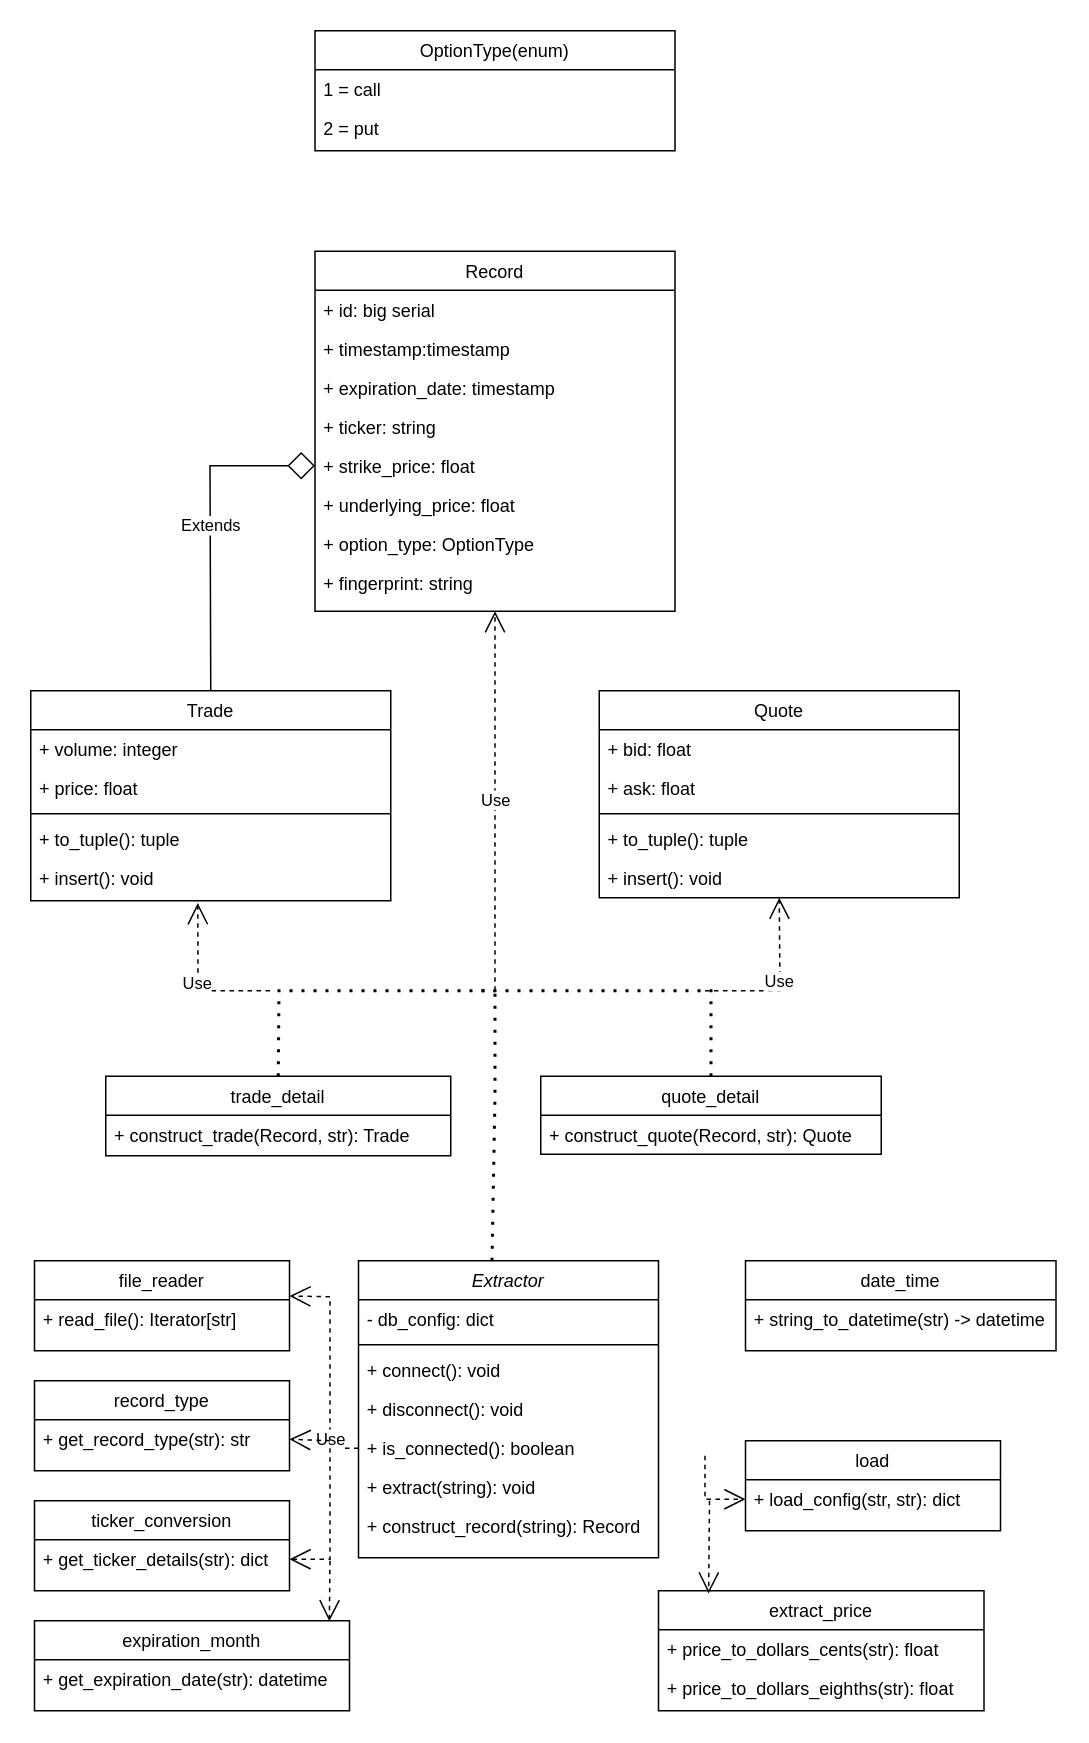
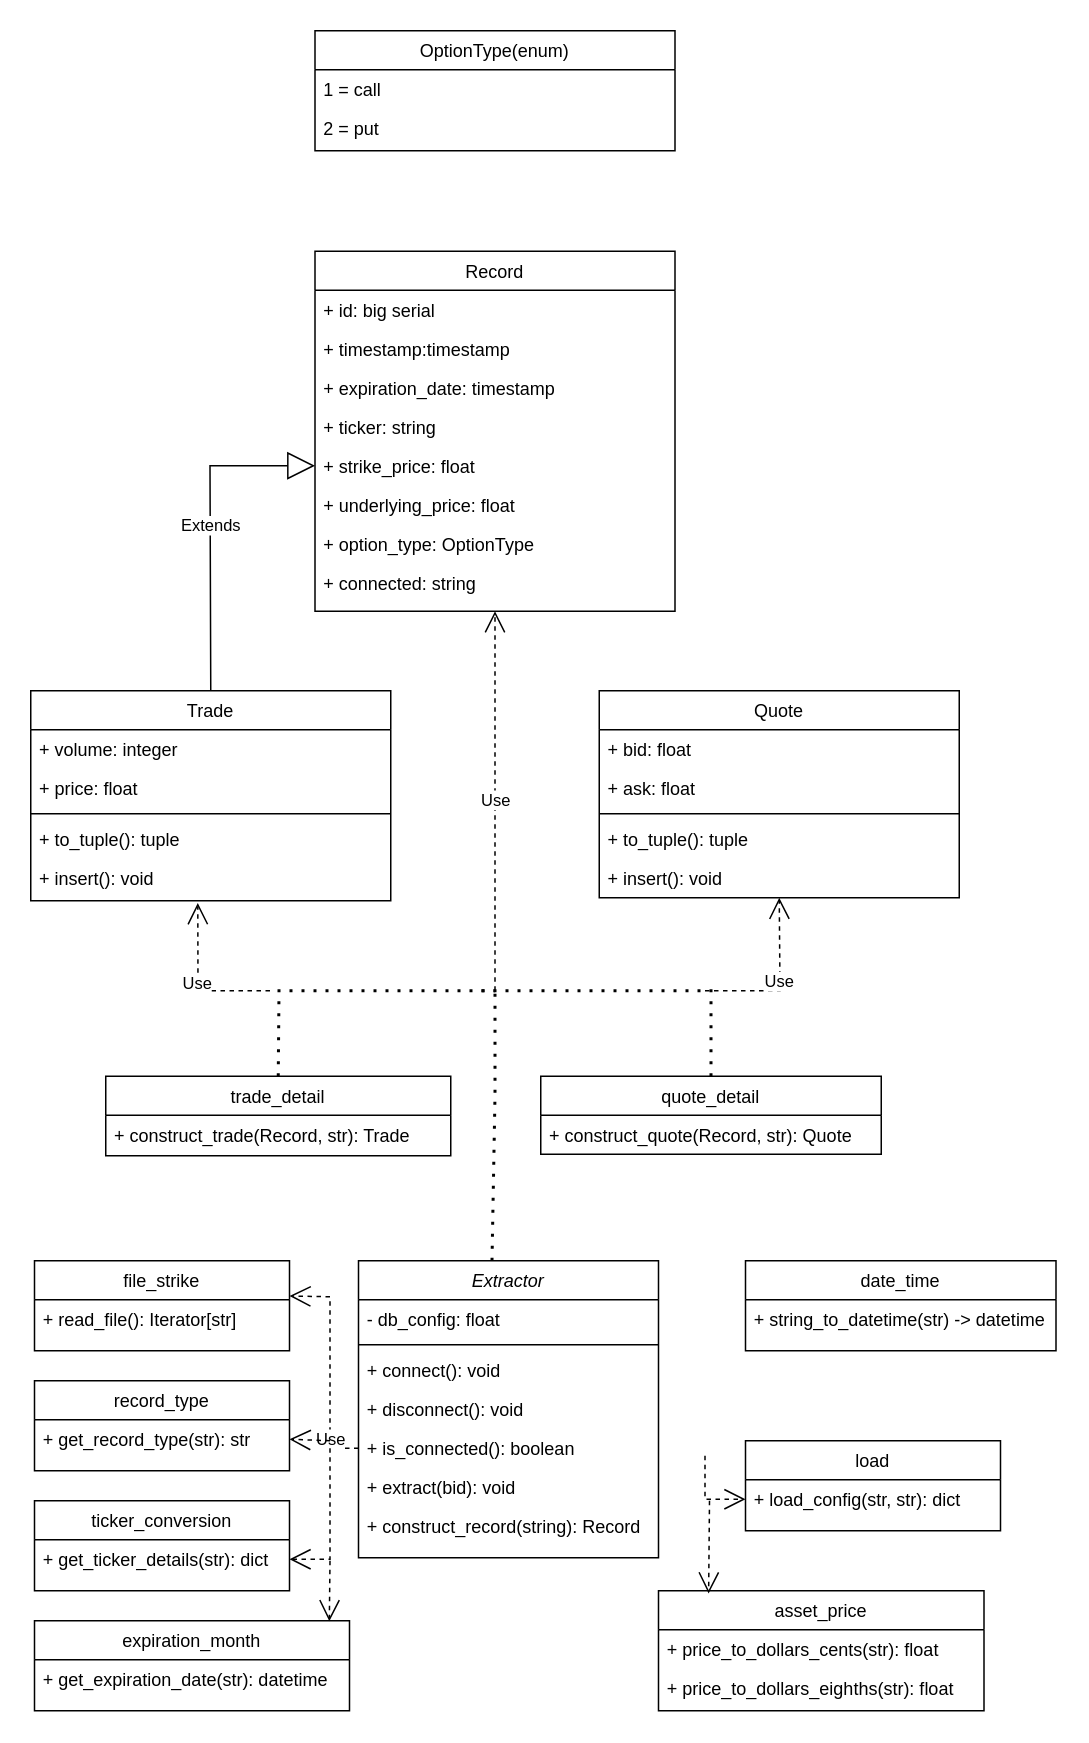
edge "Trade" -> "+ strike_price: float": arrowhead diamond -> block
node "+ fingerprint: string": label "+ fingerprint: string" -> "+ connected: string"
node "file_reader": label "file_reader" -> "file_strike"
node "- db_config: dict": label "- db_config: dict" -> "- db_config: float"
node "+ extract(string): void": label "+ extract(string): void" -> "+ extract(bid): void"
node "extract_price": label "extract_price" -> "asset_price"
